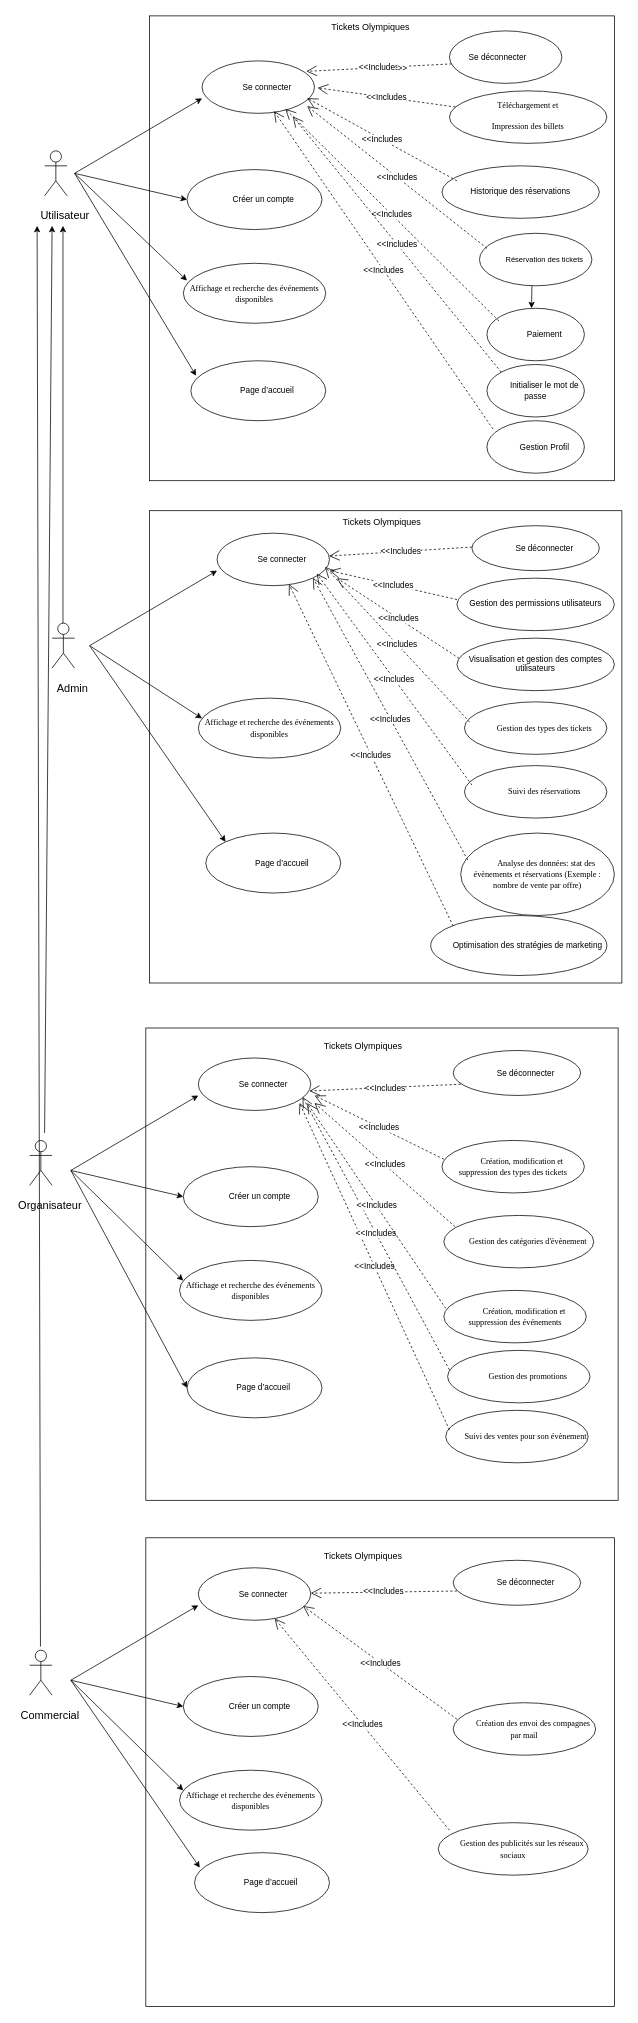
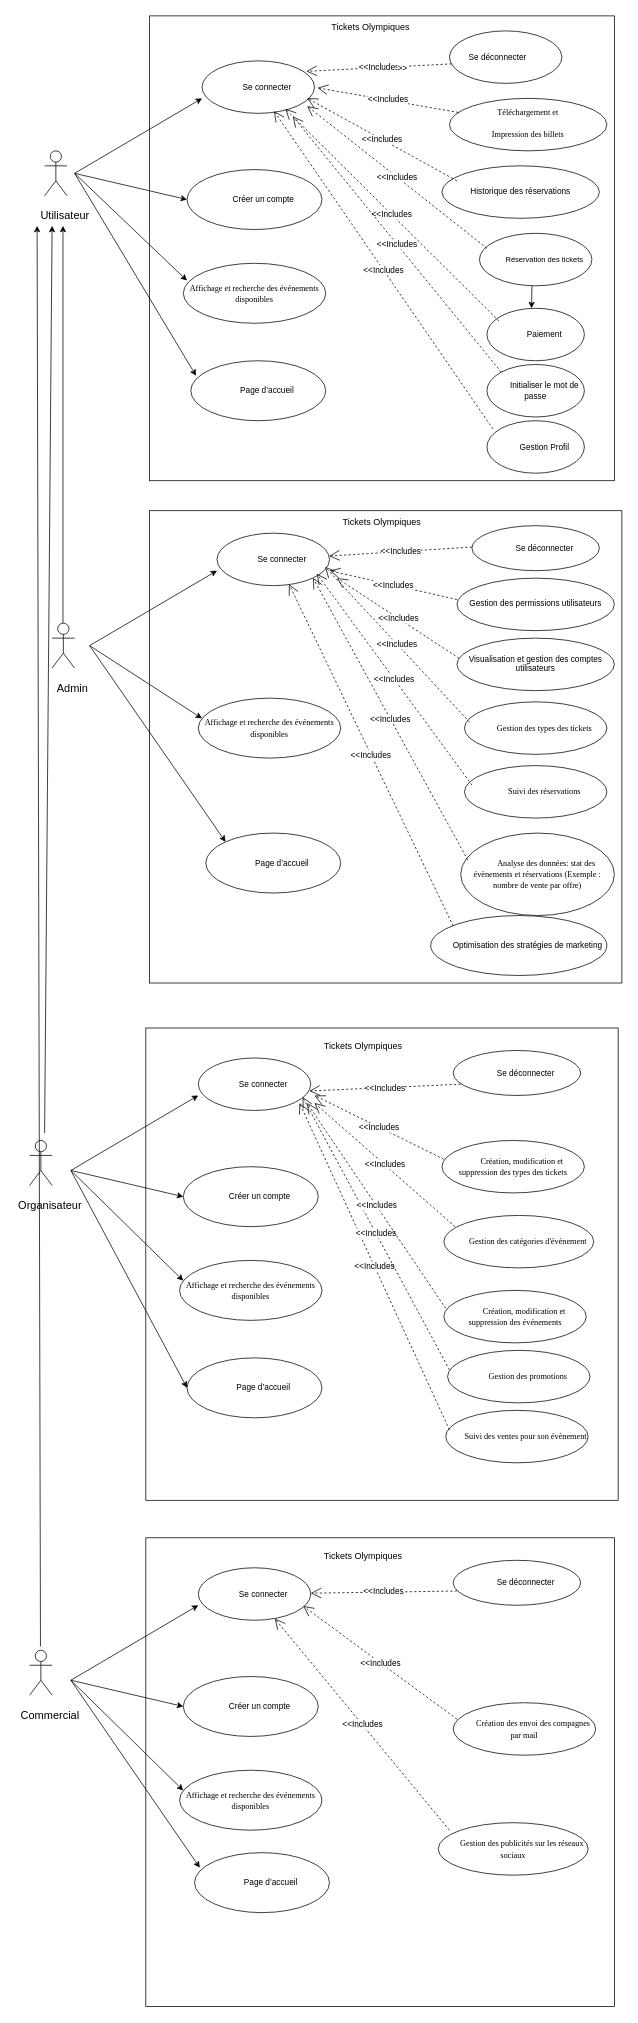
node "Téléchargement et Impression des billets": moved (528, 117) -> (528, 124)
